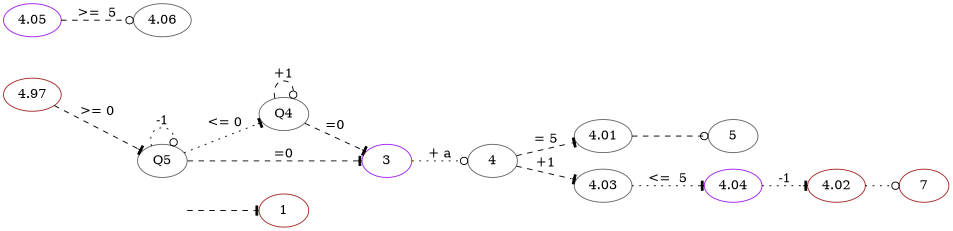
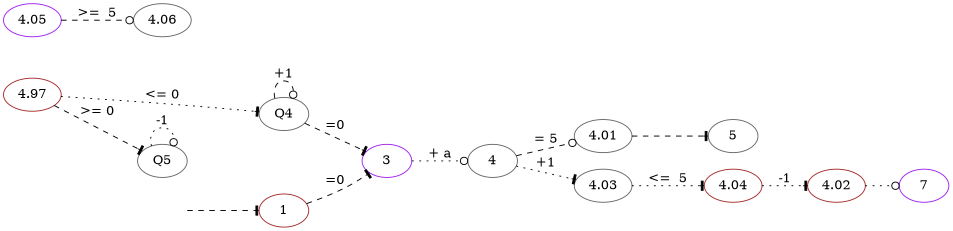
edge "4.01" -> "5": arrowhead odot -> tee
edge "Q5" -> "Q4": now "4.97" -> "Q4"
edge "4" -> "4.01": arrowhead tee -> odot
edge "Q5" -> "3": now "1" -> "3"
edge "4" -> "4.03": style dashed -> dotted
node "4.04": color purple -> brown
node "7": color brown -> purple
